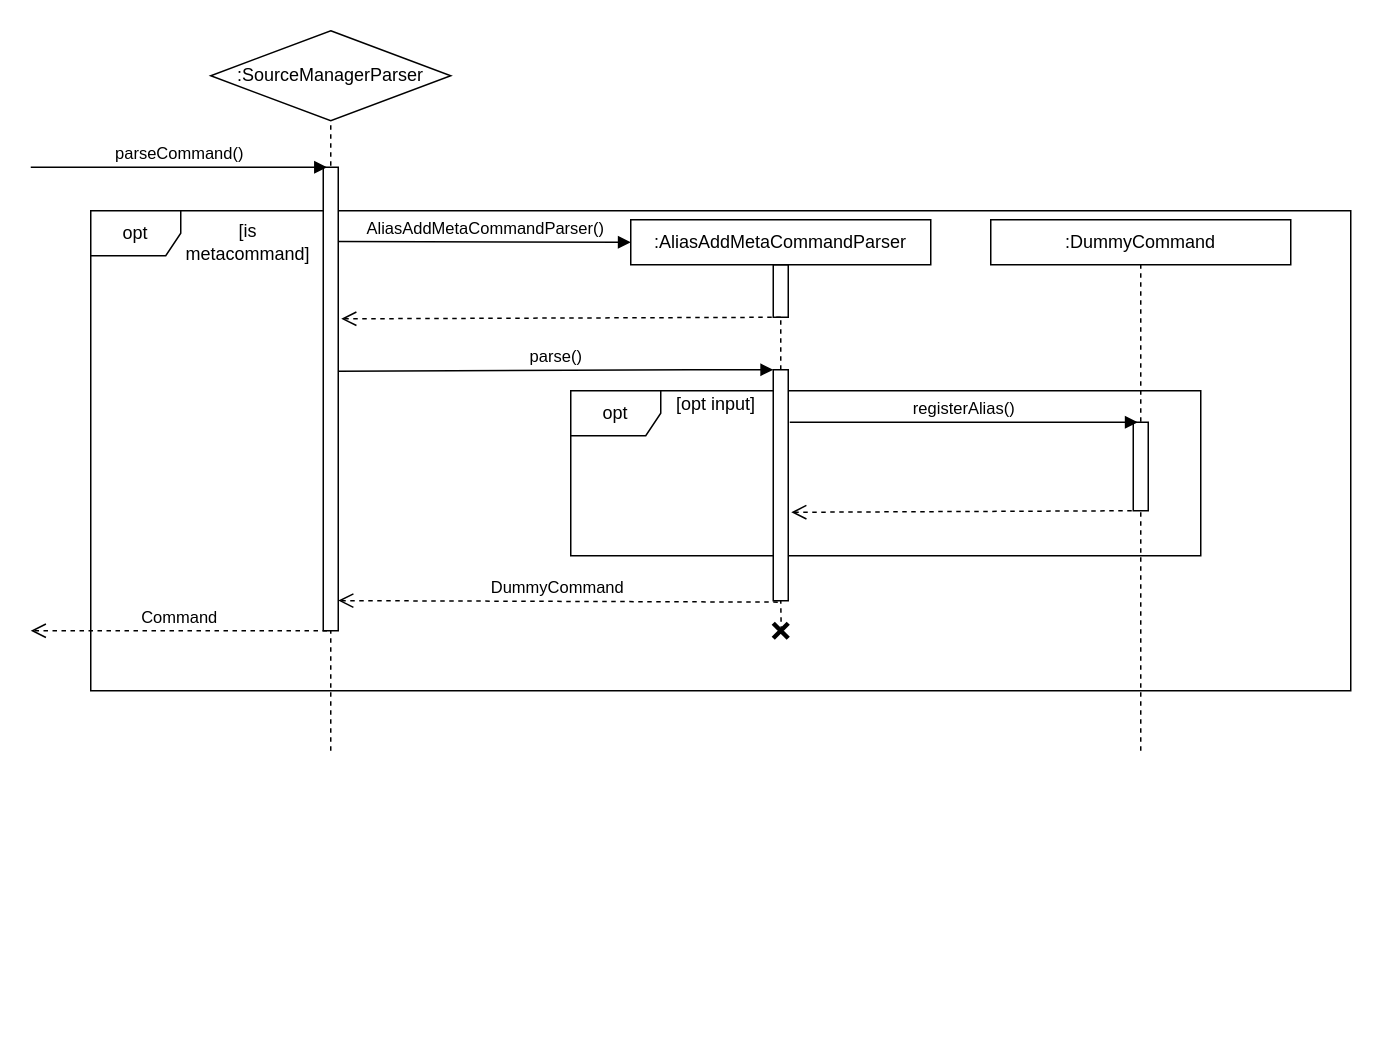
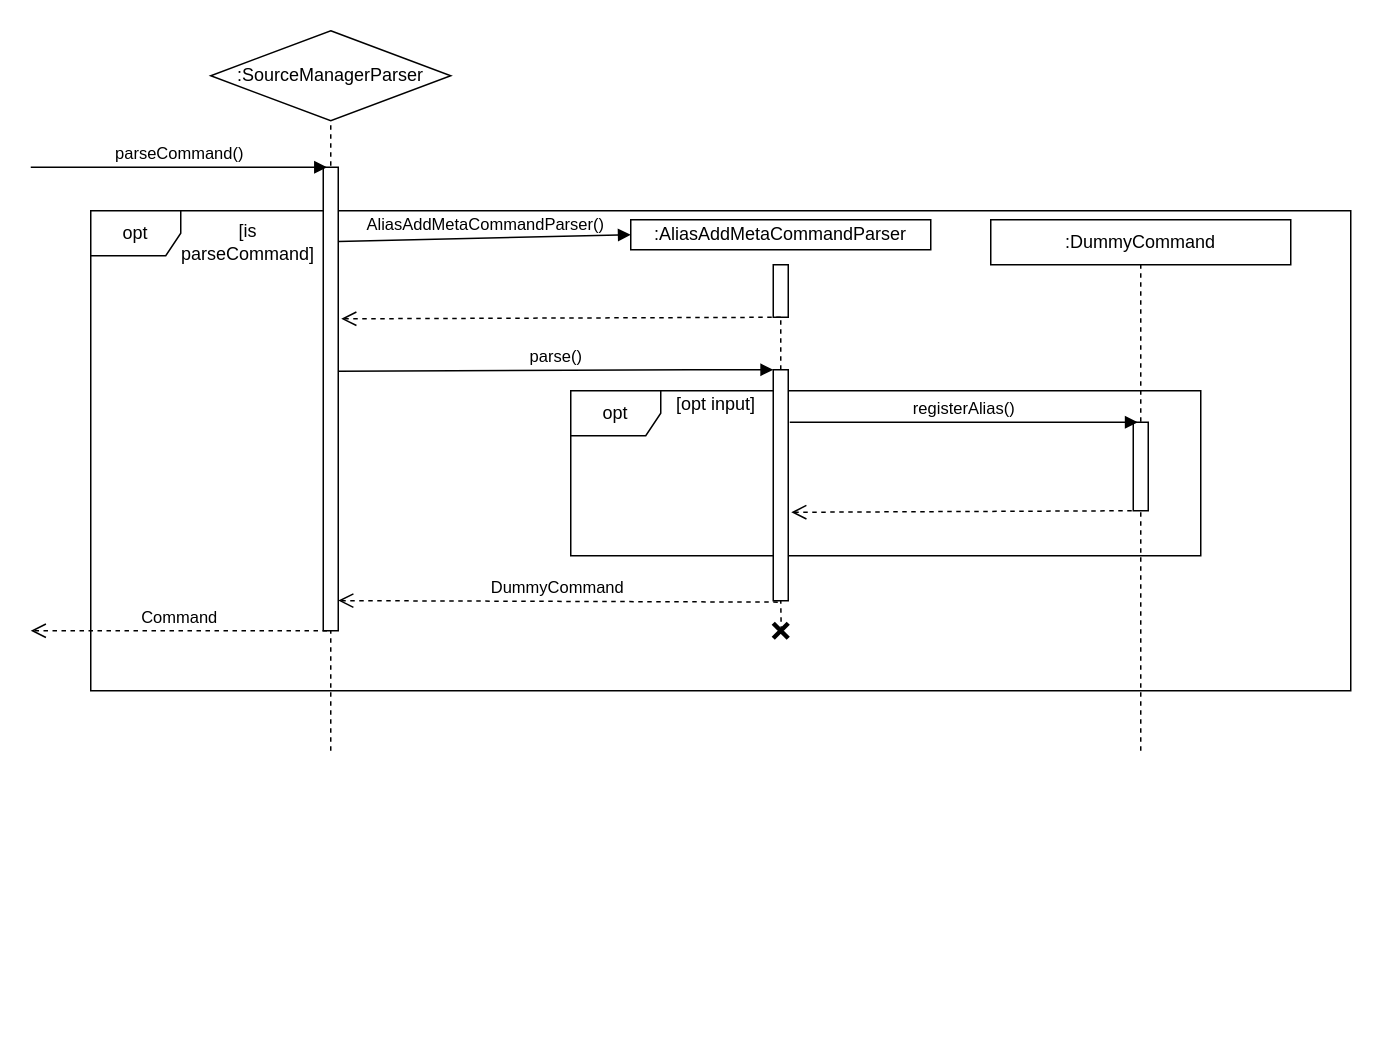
node "[is metacommand]": label "[is metacommand]" -> "[is parseCommand]"
node ":AliasAddMetaCommandParser": size 300x45 -> 300x30
